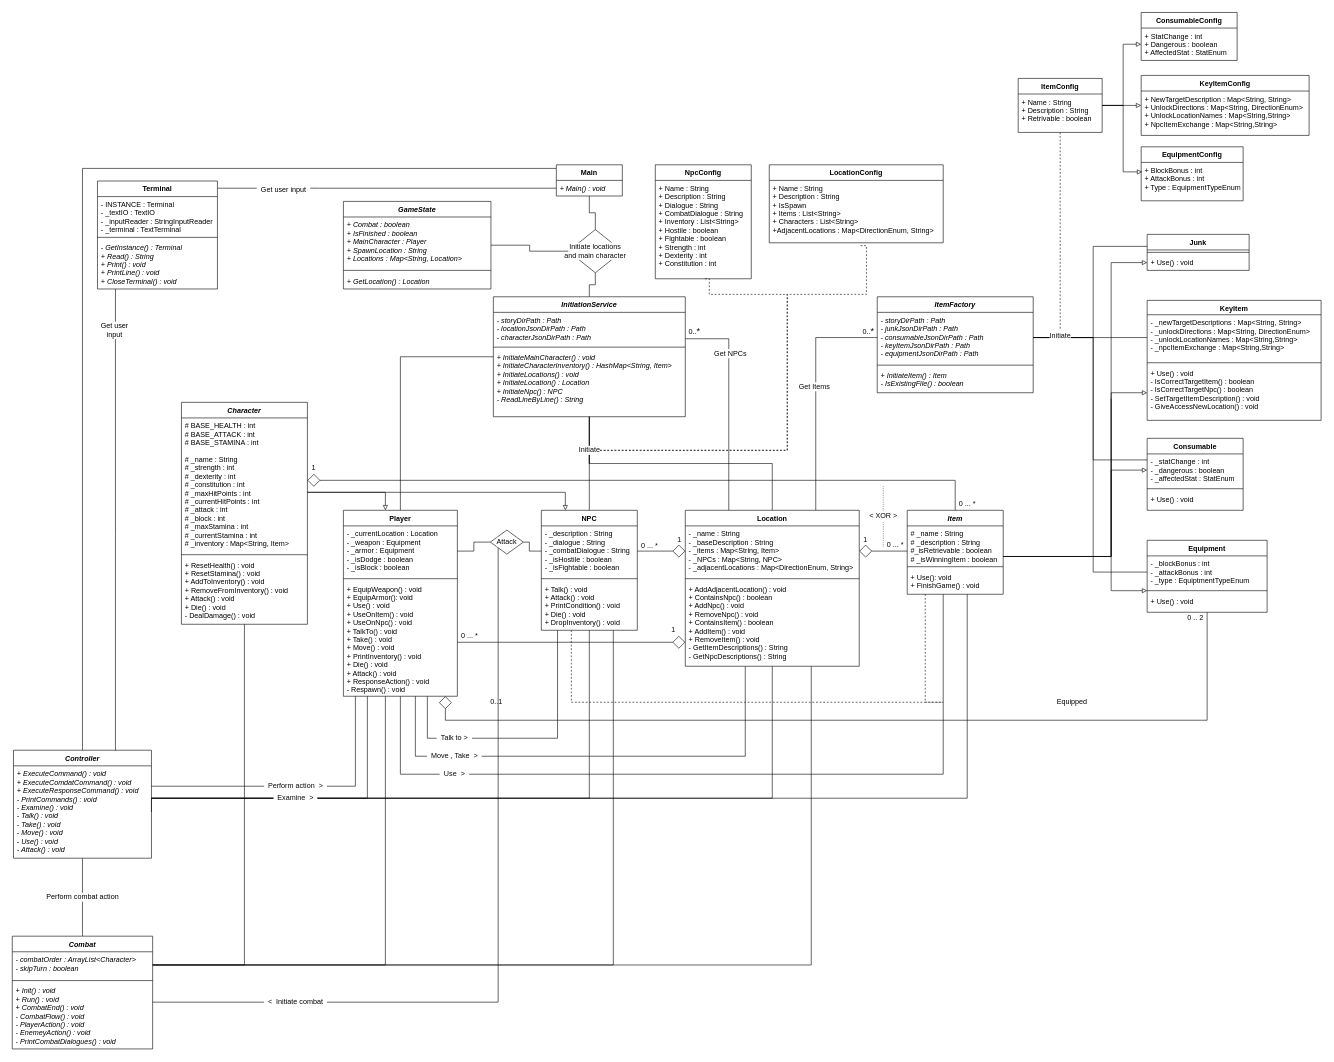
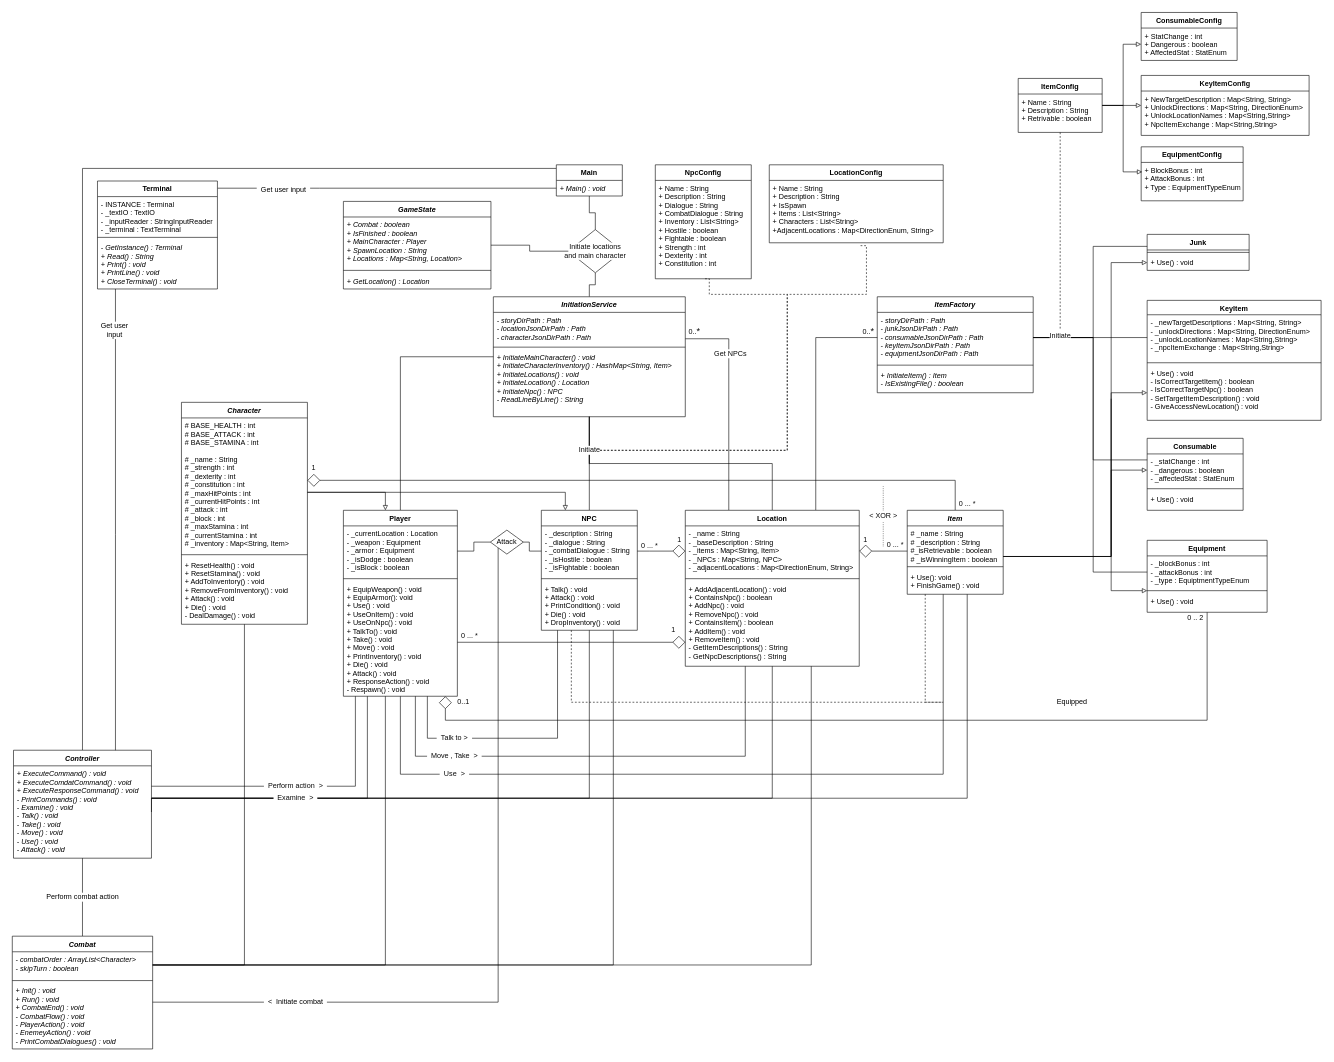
node "Get Items": removed
node "0..1": moved (497, 702) -> (464, 702)
